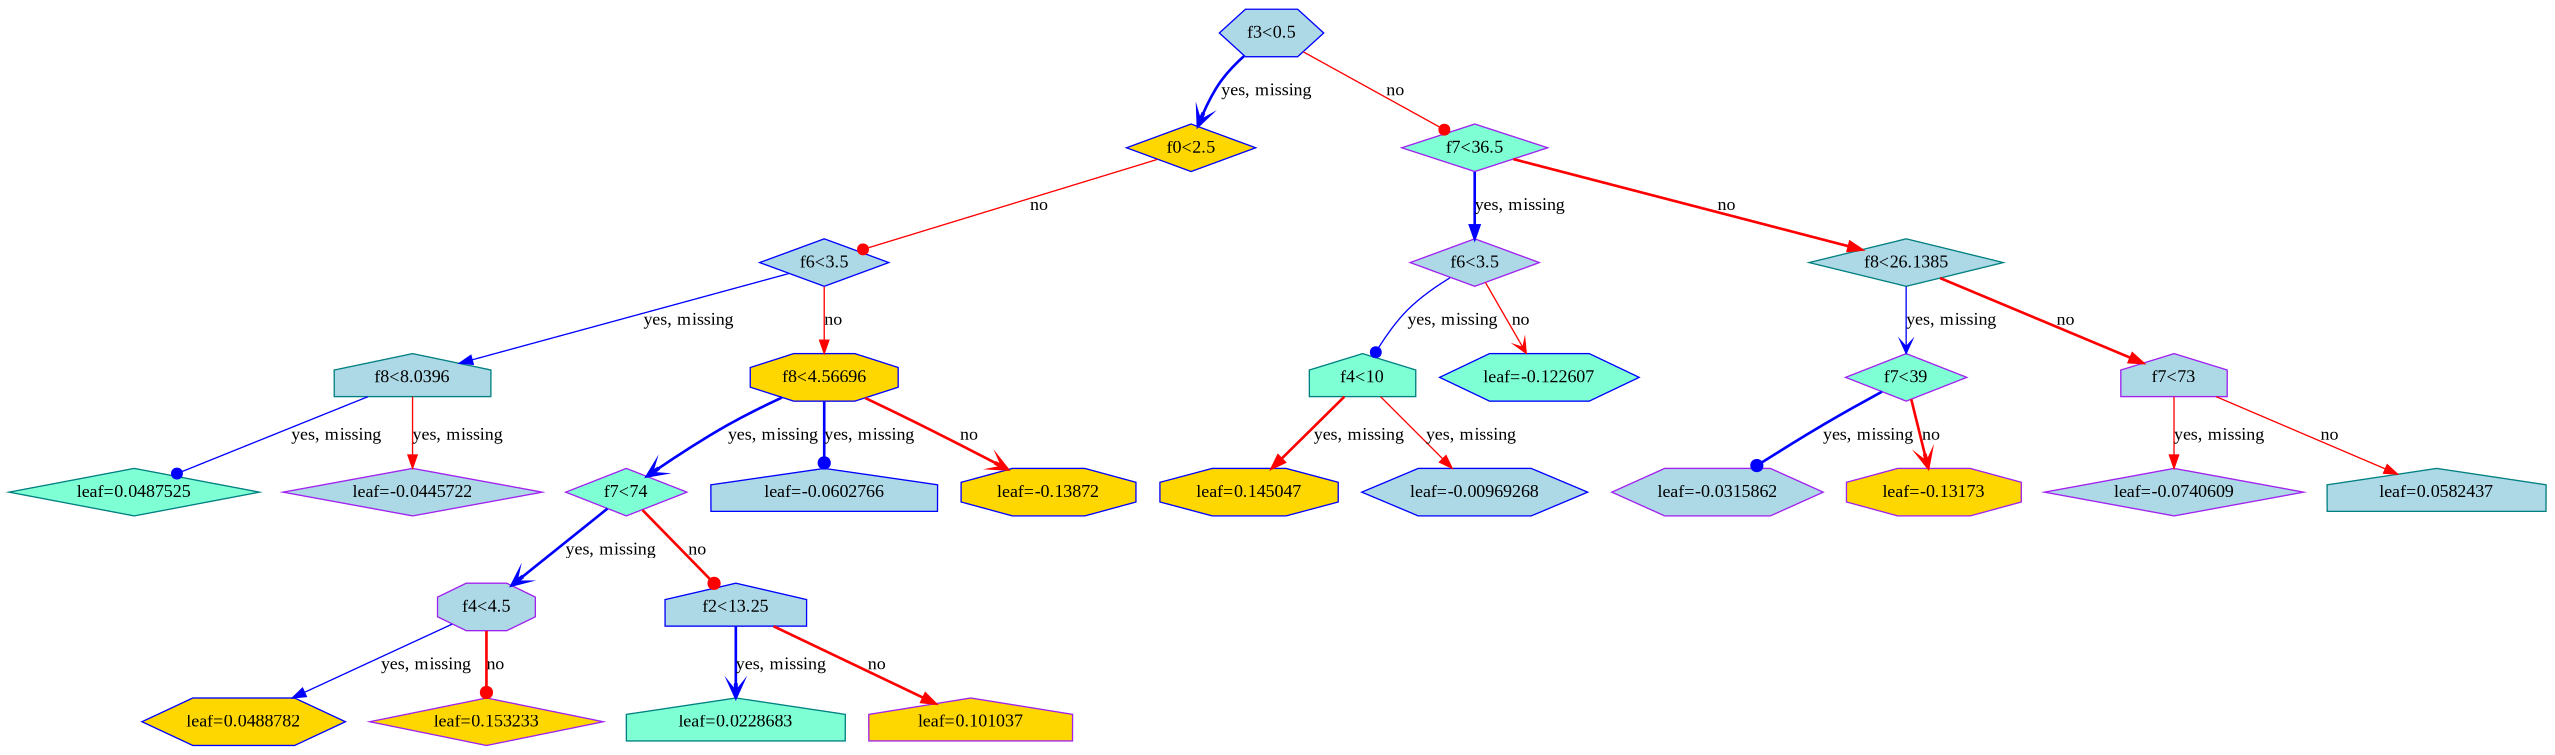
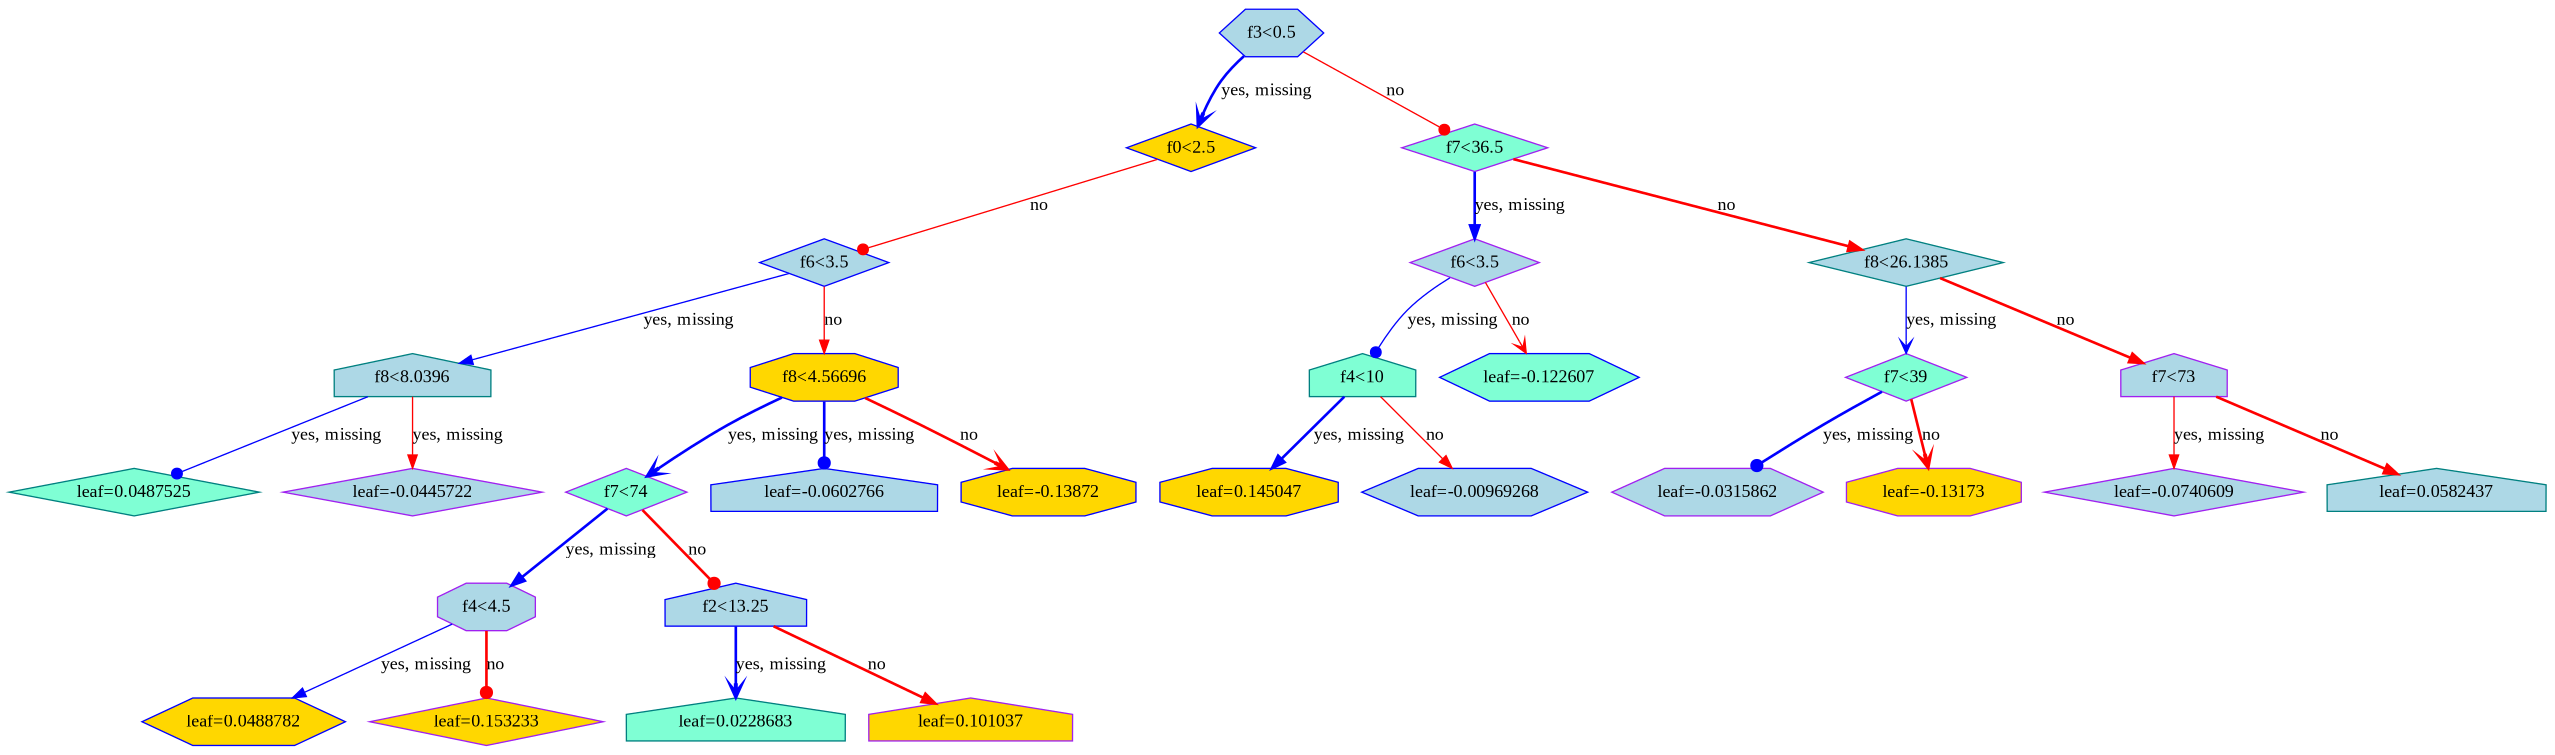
edge "f4<10" -> "leaf=0.145047": color #ff0000 -> #0000ff
edge "f7<73" -> "leaf=0.0582437": style solid -> bold
edge "f4<10" -> "leaf=-0.00969268": label "yes, missing" -> "no"
edge "f7<74" -> "f4<4.5": arrowhead vee -> normal
